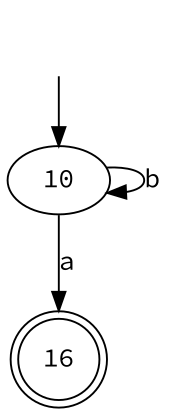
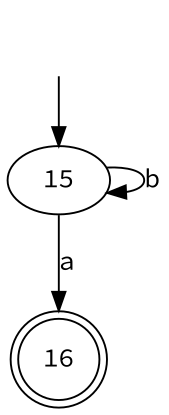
node "10": label "10" -> "15"
